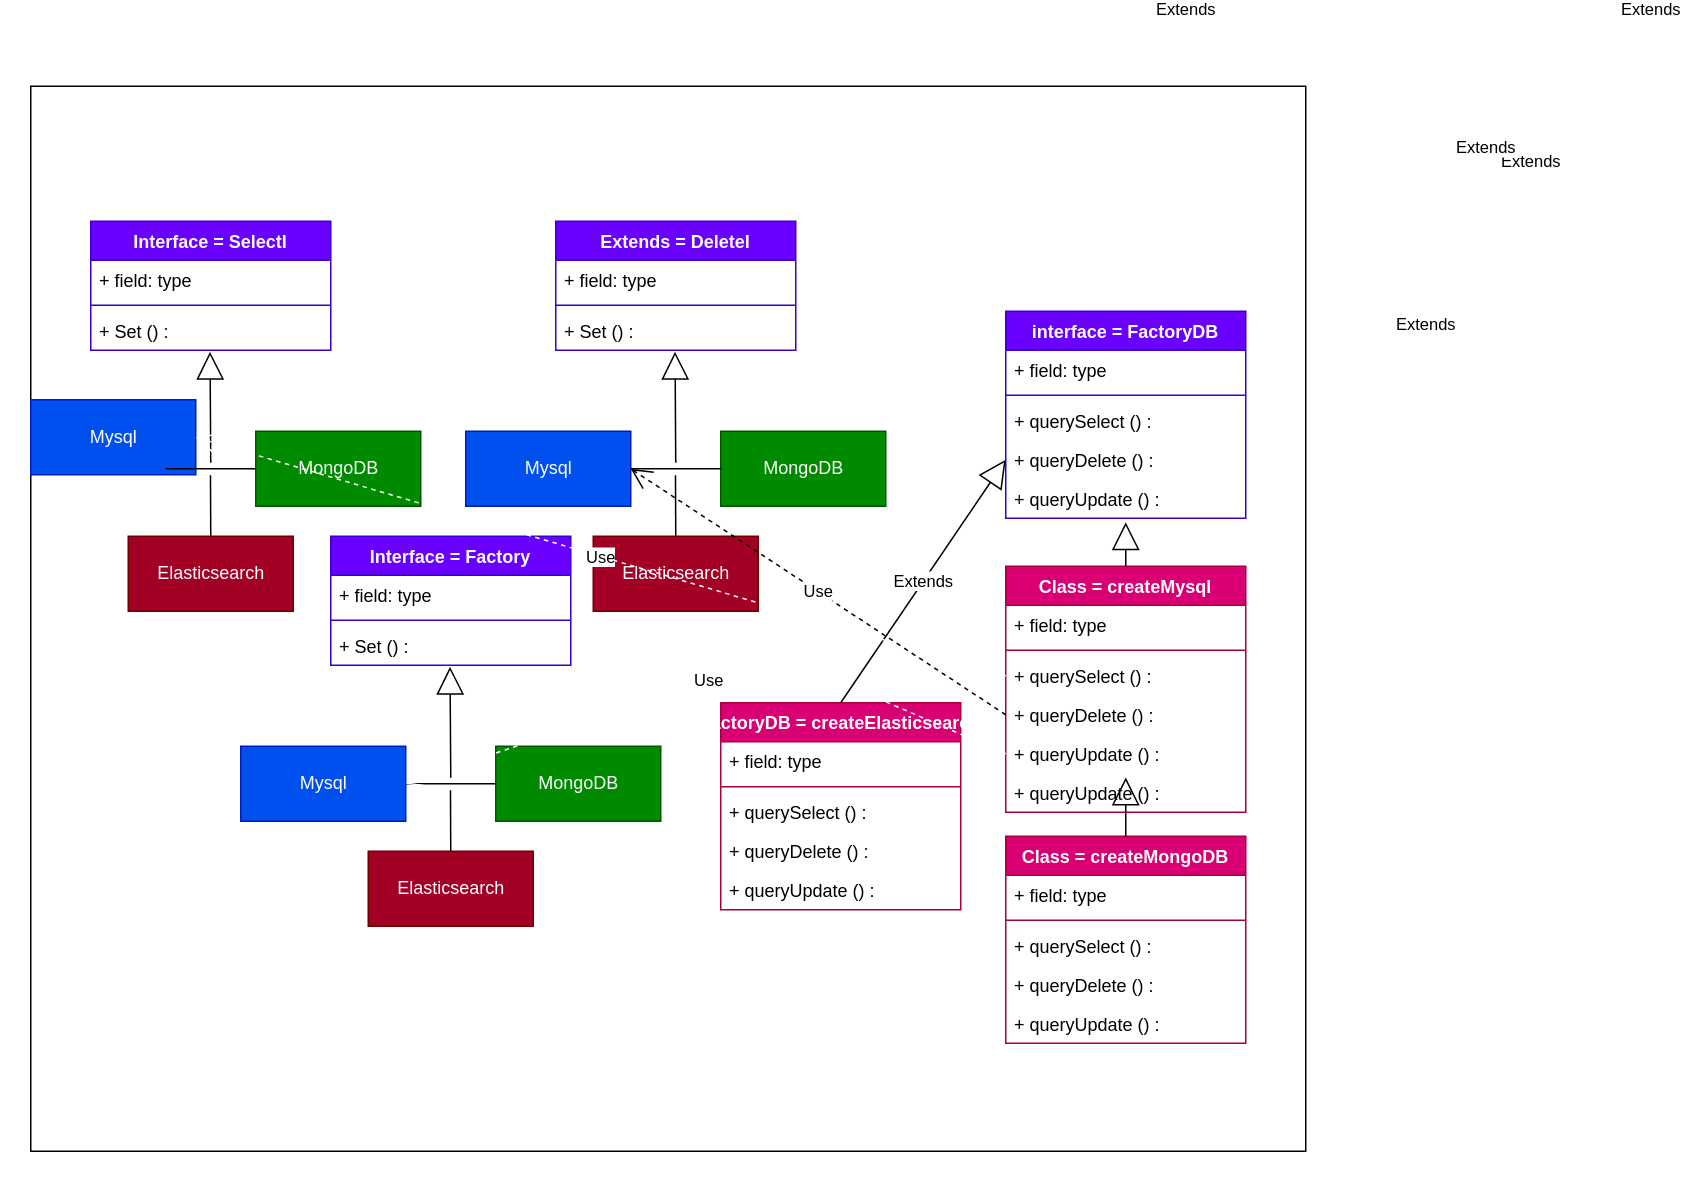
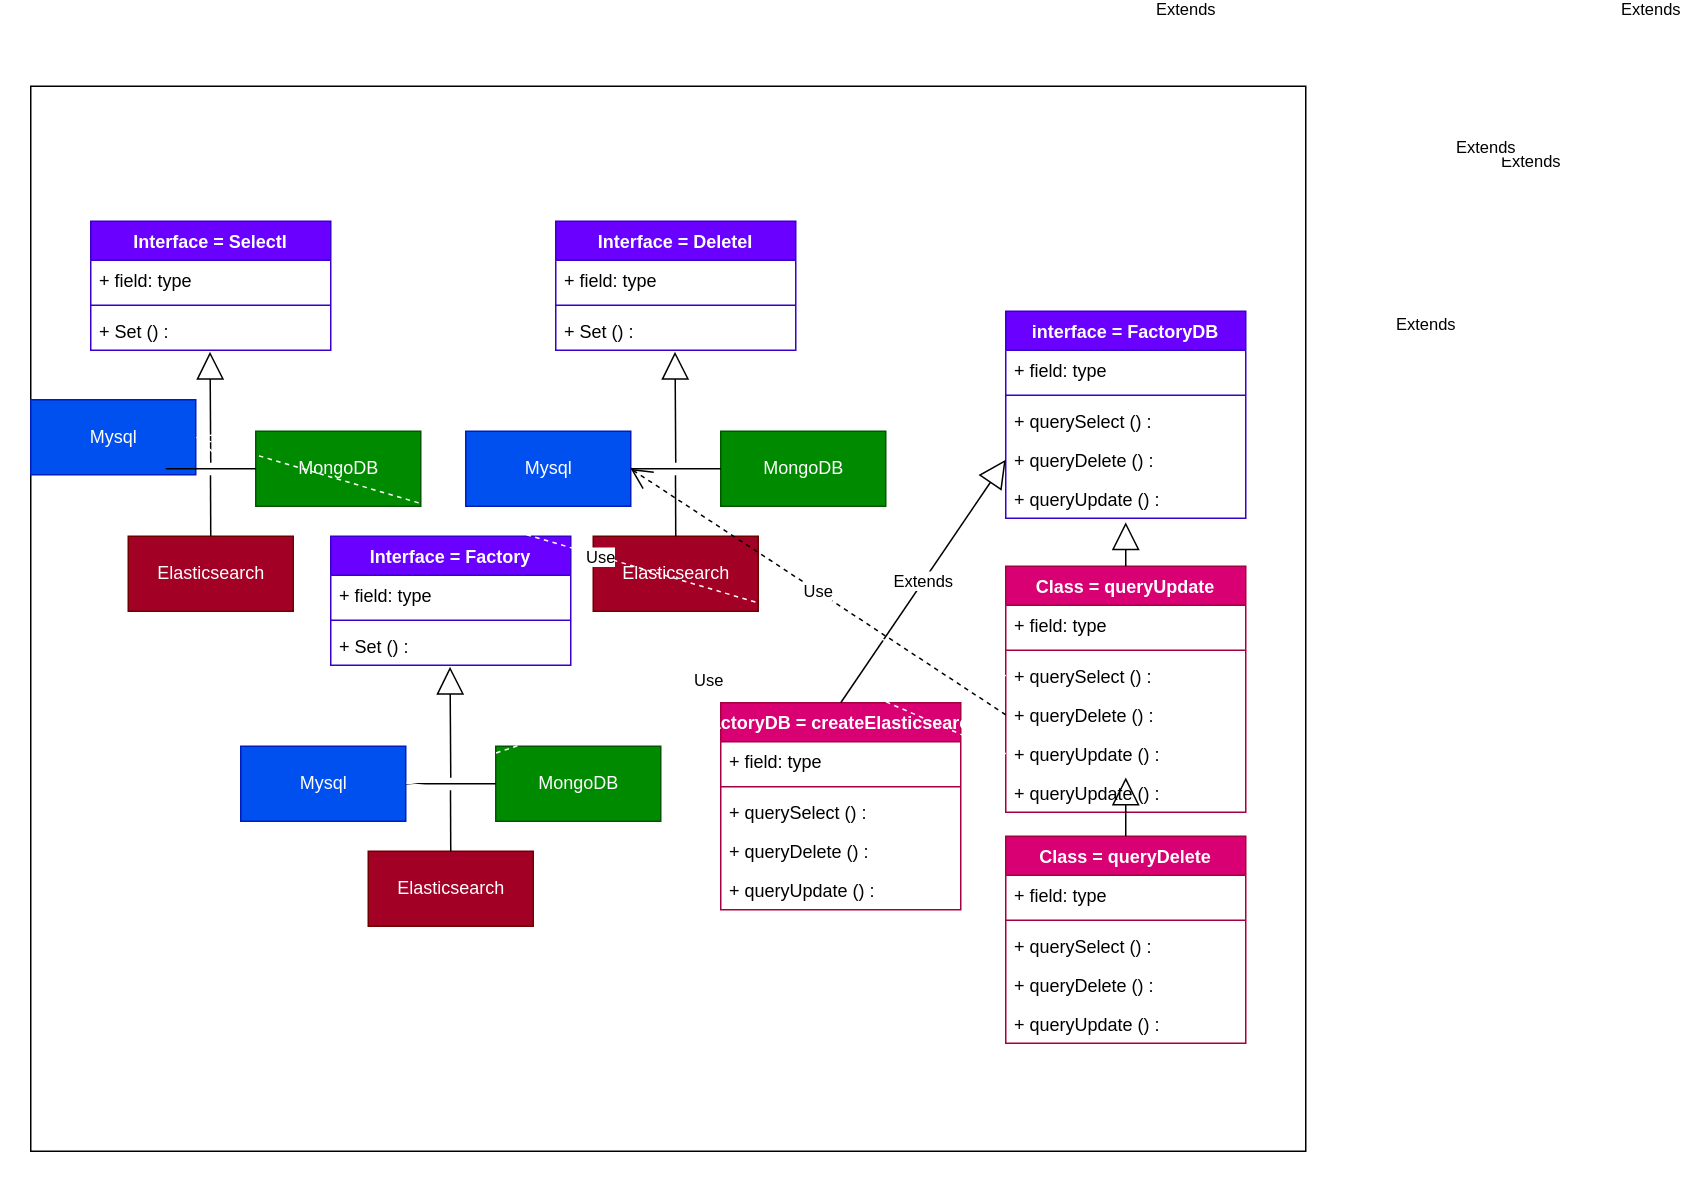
node "Extends = DeleteI": label "Extends = DeleteI" -> "Interface = DeleteI"
node "Class = createMysql": label "Class = createMysql" -> "Class = queryUpdate"
node "Class = createMongoDB": label "Class = createMongoDB" -> "Class = queryDelete"
